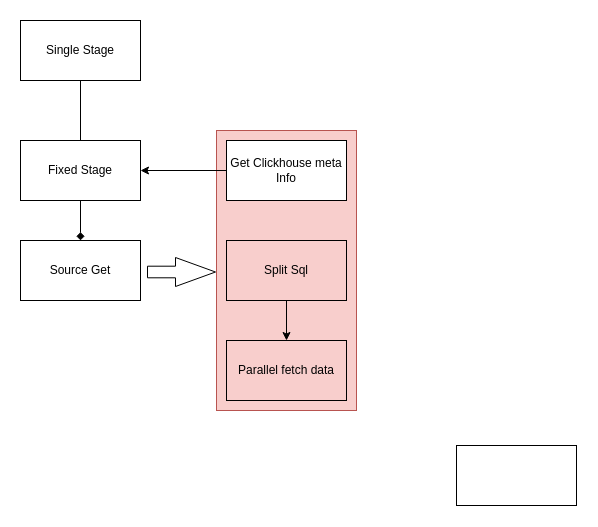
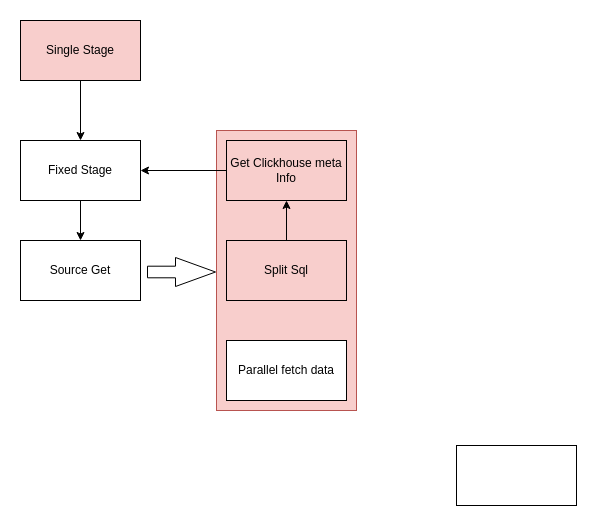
node "Single Stage": fillcolor #ffffff -> #f8cecc
edge "Single Stage" -- "Fixed Stage": arrowhead none -> classic
node "Get Clickhouse meta Info": fillcolor #ffffff -> #f8cecc
edge "Fixed Stage" -> "Source Get": arrowhead diamond -> classic
edge "Split Sql" -> "Parallel fetch data": now "Split Sql" -> "Get Clickhouse meta Info"
node "Parallel fetch data": fillcolor #f8cecc -> #ffffff
